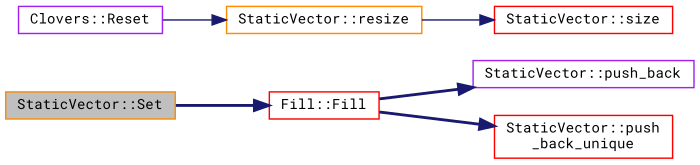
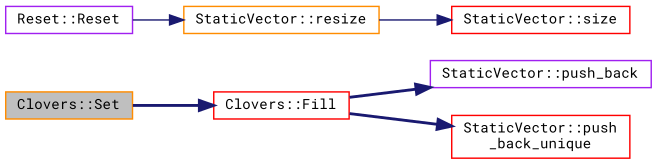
node "Clovers::Reset": label "Clovers::Reset" -> "Reset::Reset"
node "StaticVector::Set": label "StaticVector::Set" -> "Clovers::Set"
node "Fill::Fill": label "Fill::Fill" -> "Clovers::Fill"
